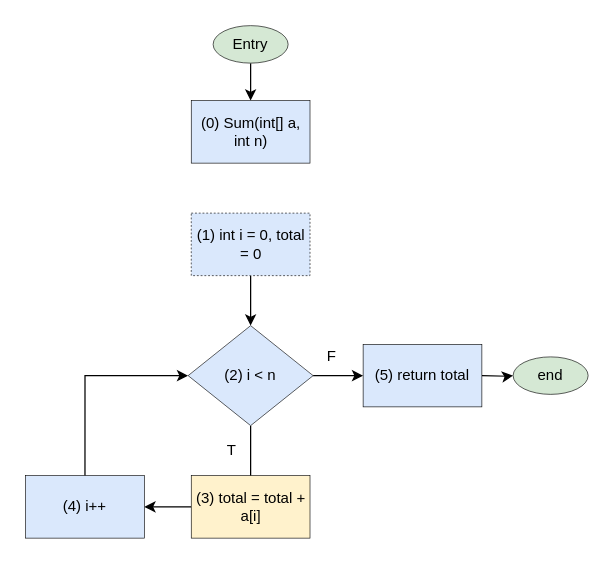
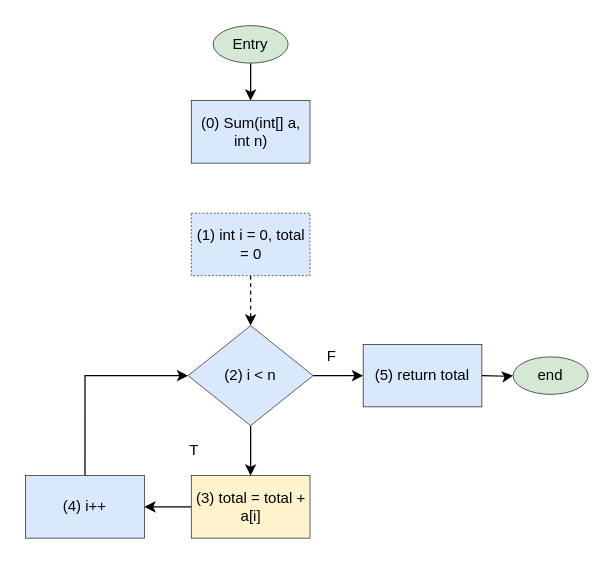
edge "(1) int i = 0, total = 0" -> "(2) i < n": style solid -> dashed
node "T": moved (232, 451) -> (194, 451)
edge "(2) i < n" -- "(3) total = total + a[i]": arrowhead none -> classic
